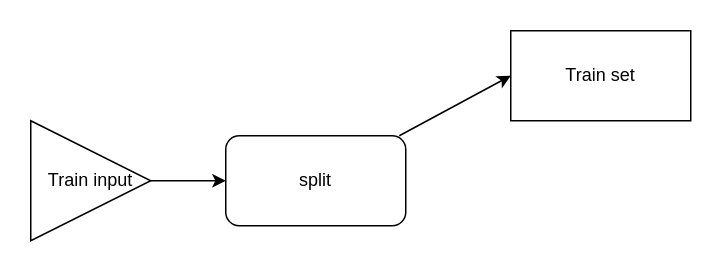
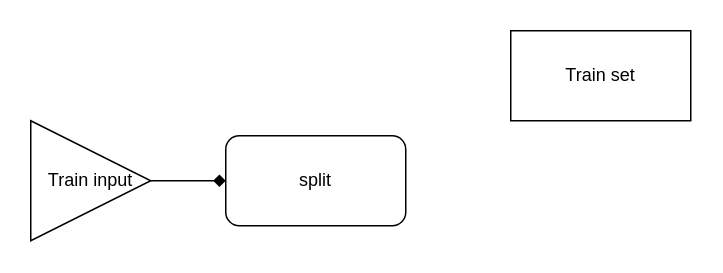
edge "split" -> "Train set": removed
edge "Train input" -> "split": arrowhead classic -> diamond
